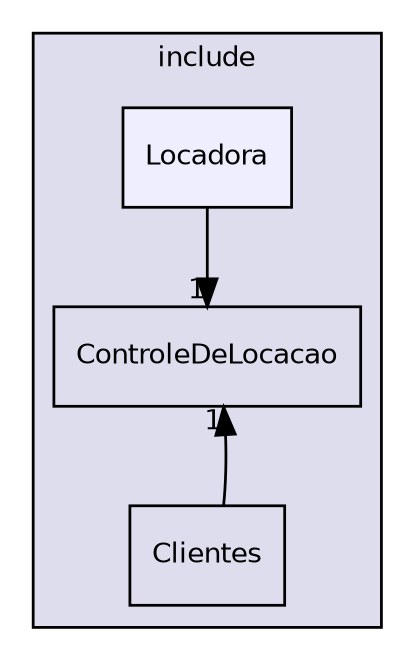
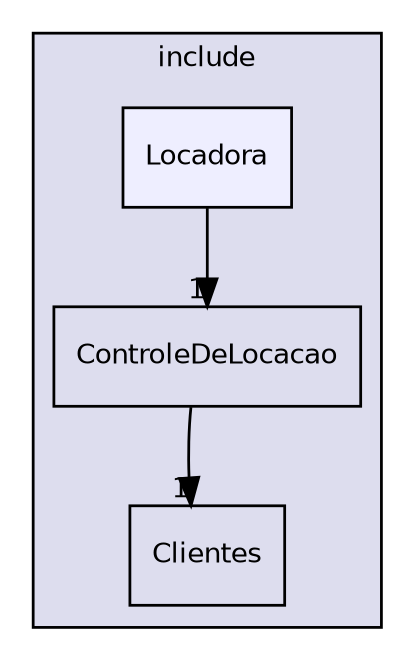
edge "Clientes" -> "ControleDeLocacao": reversed
